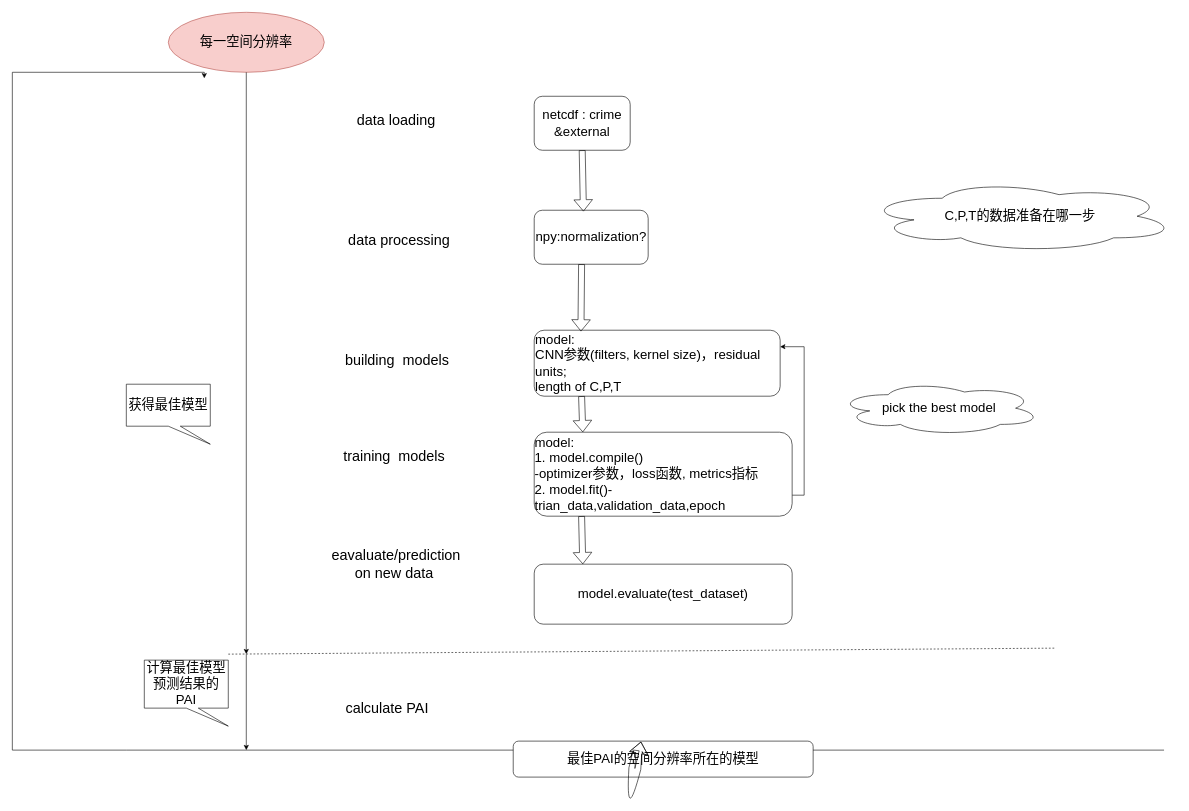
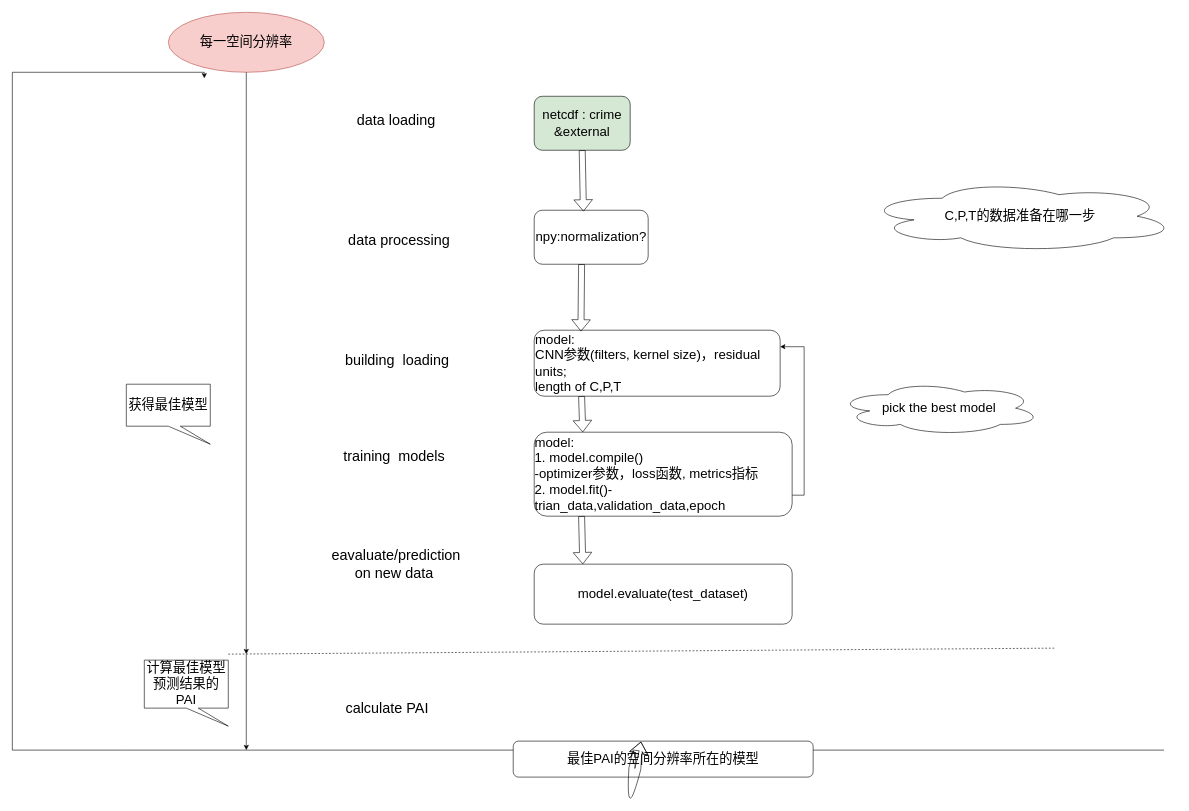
node "netcdf : crime &external": fillcolor #ffffff -> #d5e8d4
node "building models": label "building models" -> "building loading"
